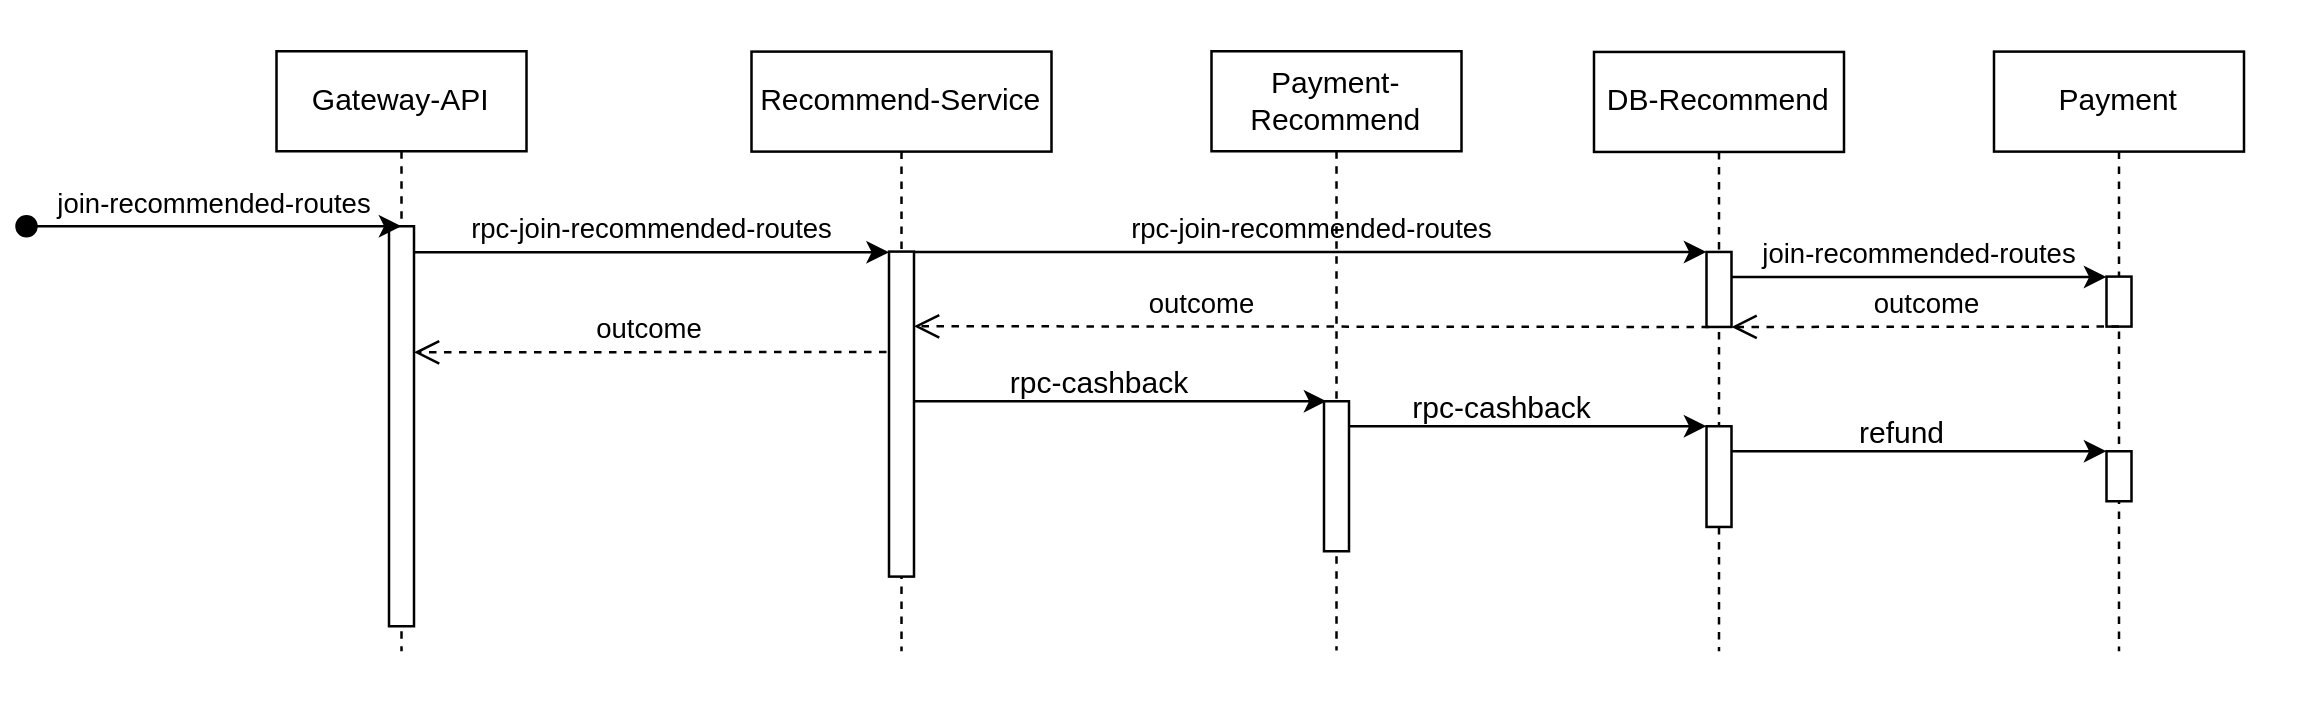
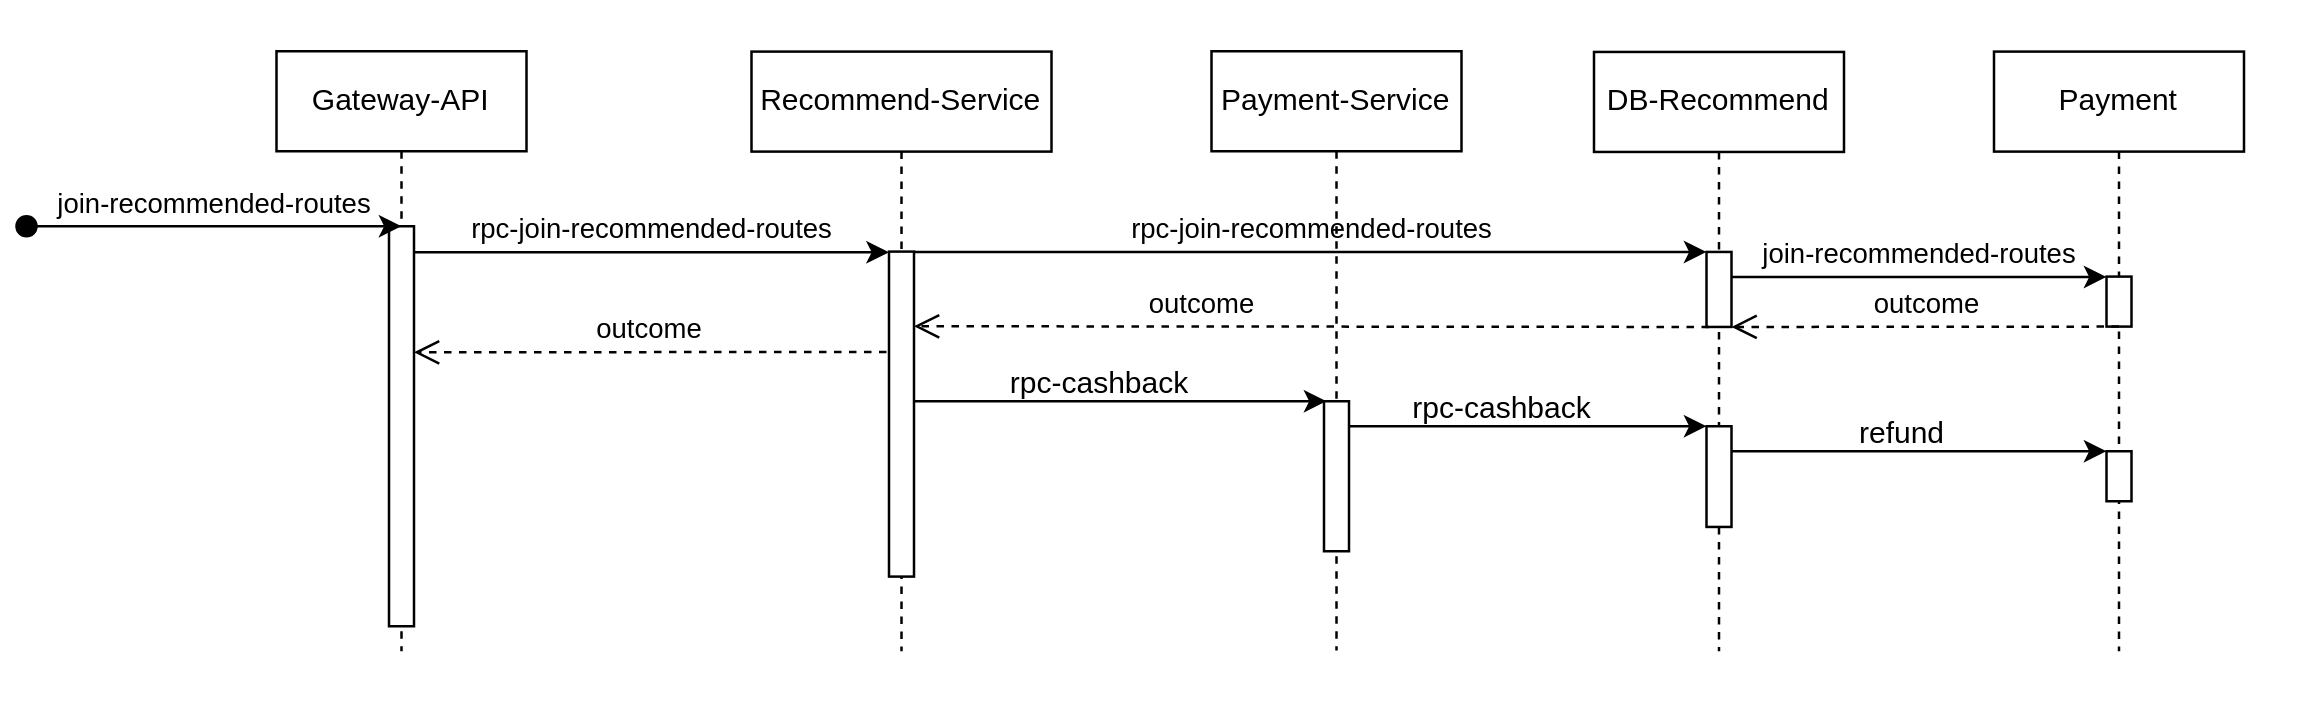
node "Payment-Recommend": label "Payment-Recommend" -> "Payment-Service"
